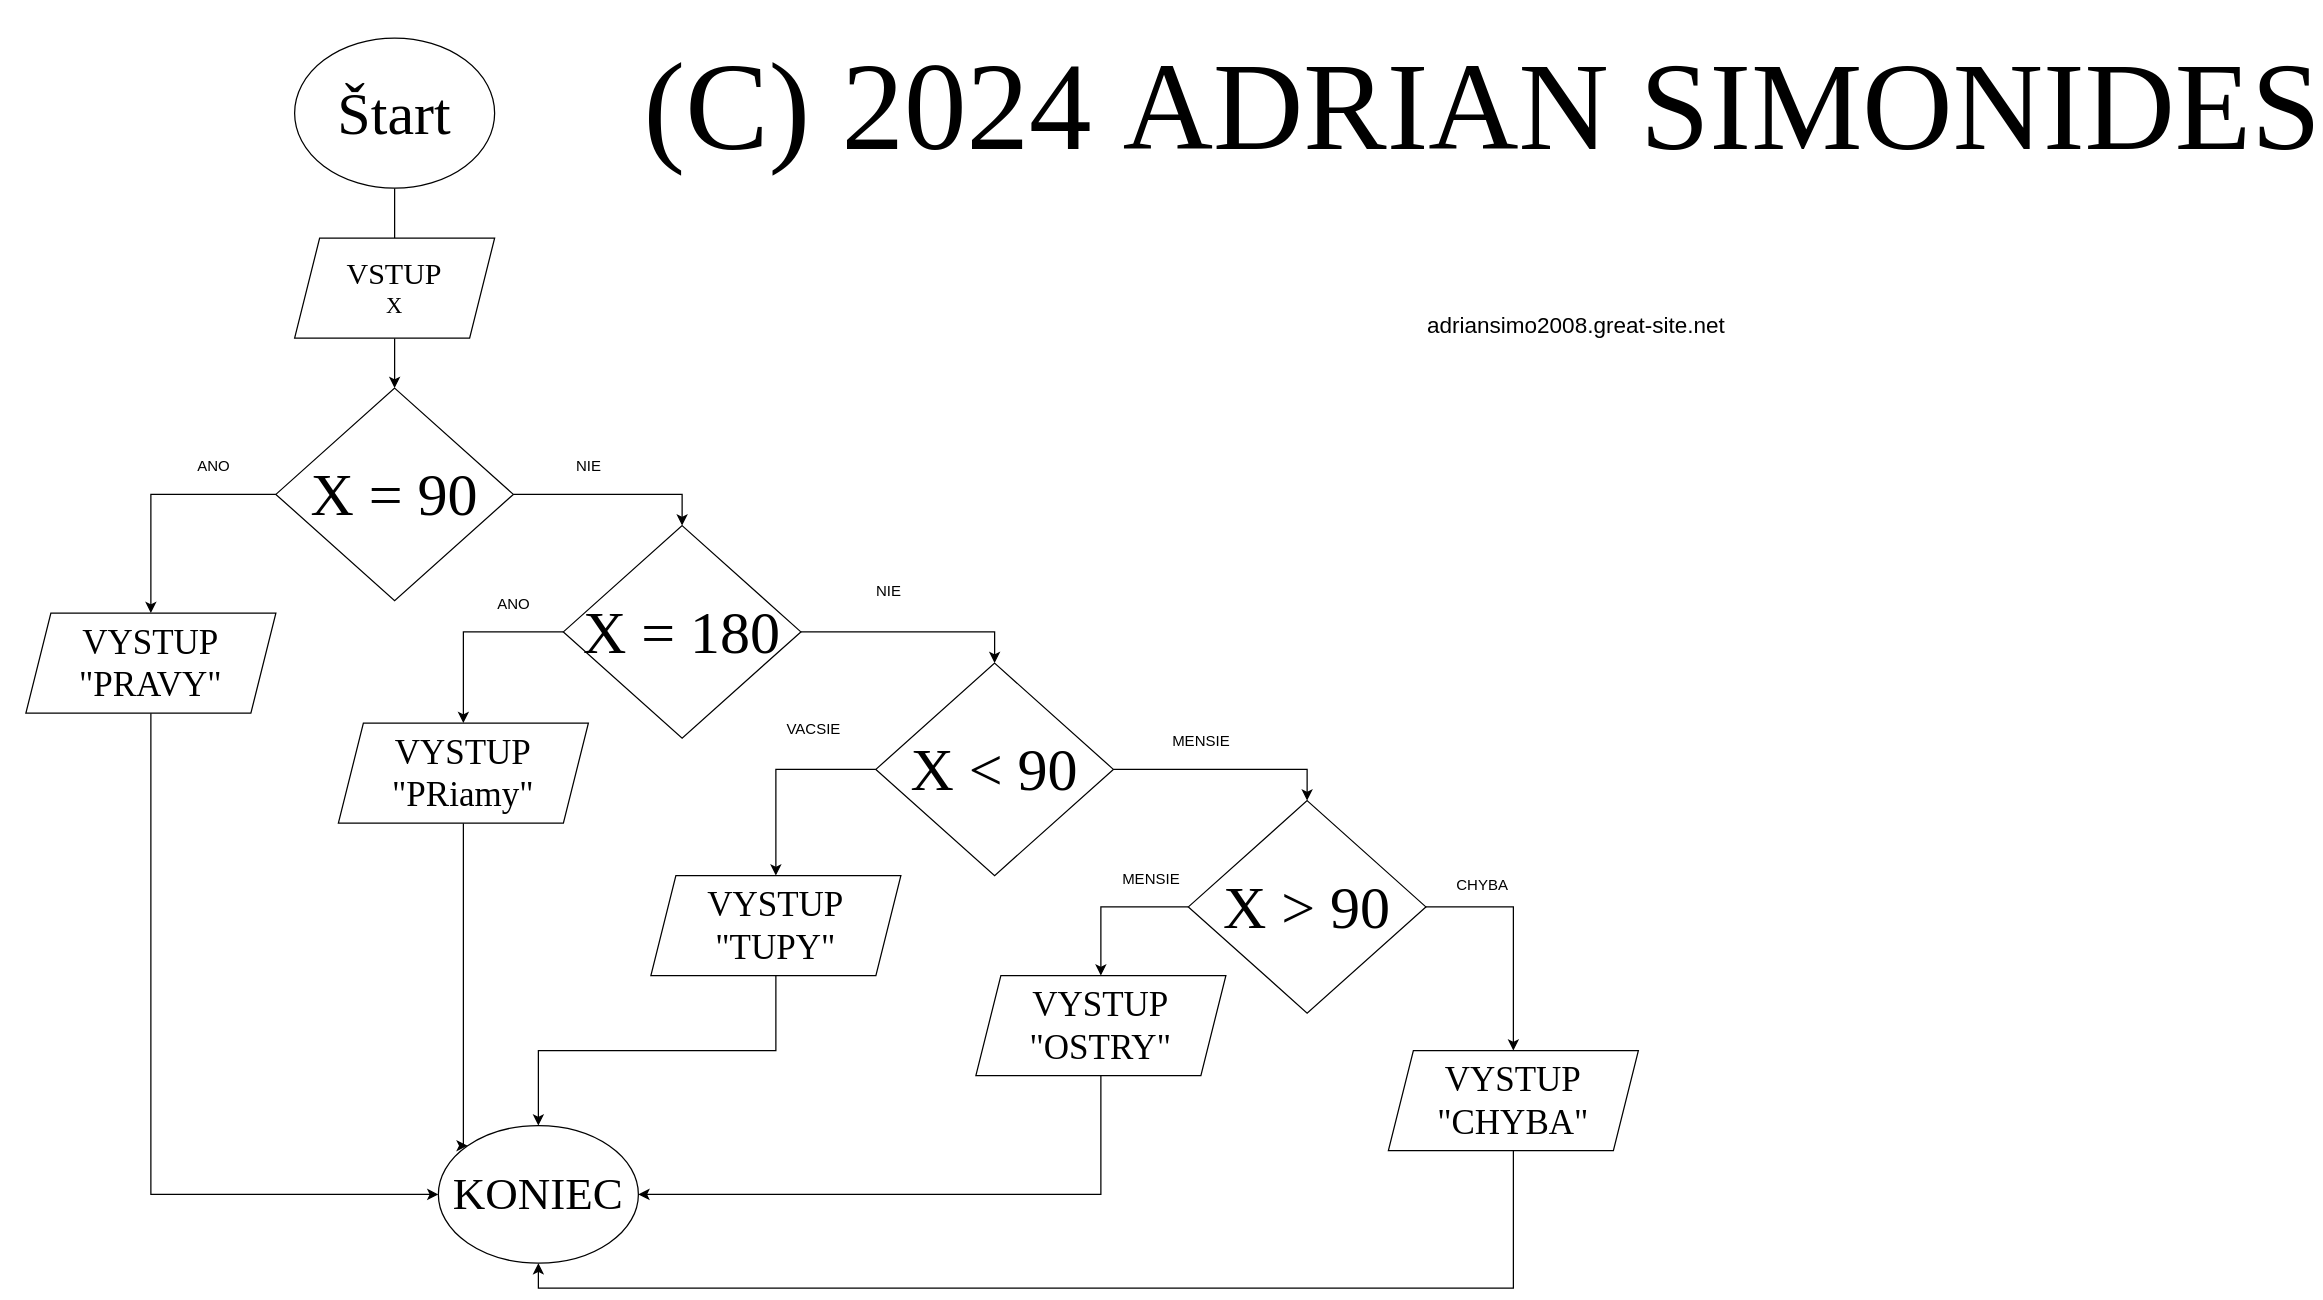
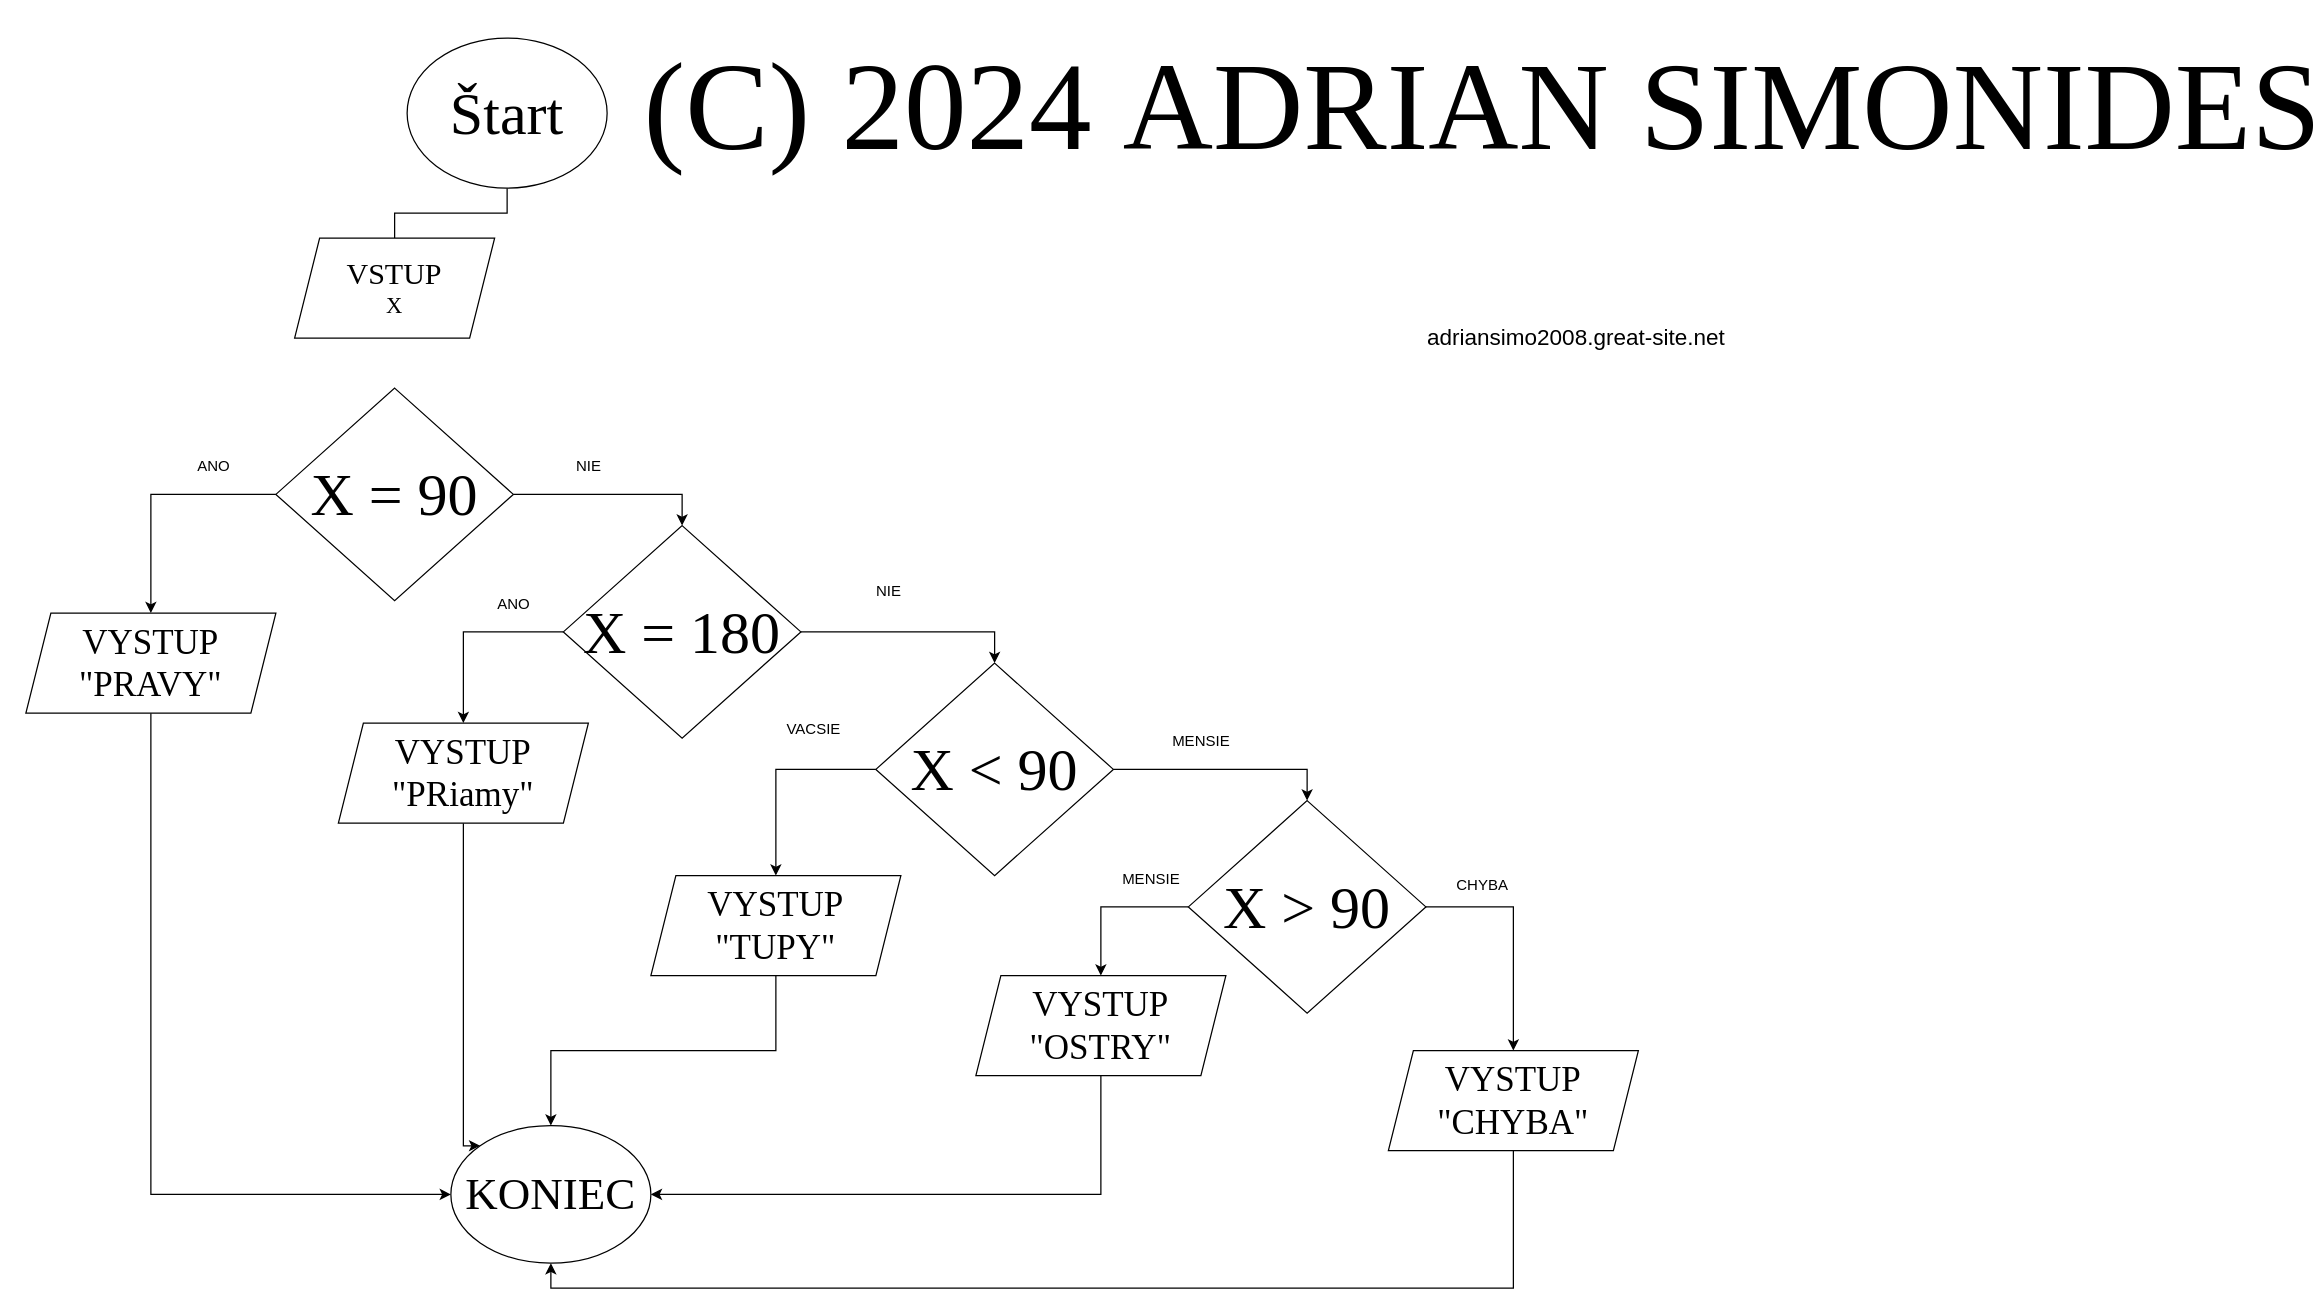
node "Štart": moved (394, 113) -> (507, 113)
node "adriansimo2008.great-site.net": moved (1576, 326) -> (1576, 338)
edge "VSTUP X" -> "X = 90": removed
node "KONIEC": moved (538, 1194) -> (551, 1194)
